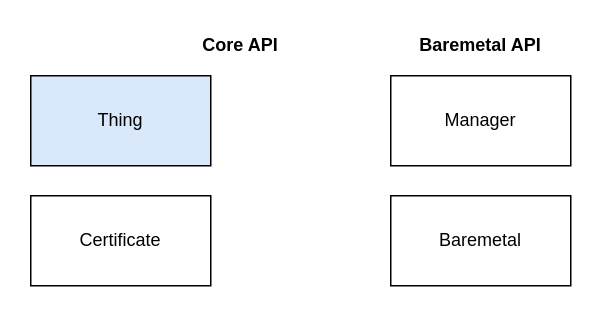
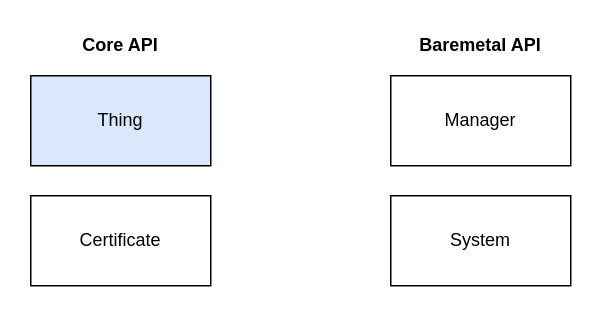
node "Core API": moved (241, 46) -> (121, 46)
node "Baremetal": label "Baremetal" -> "System"
